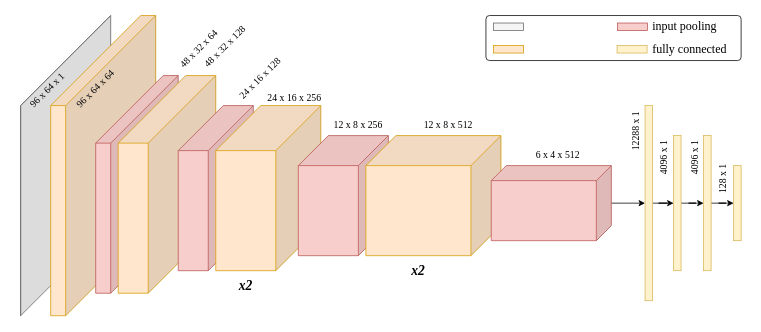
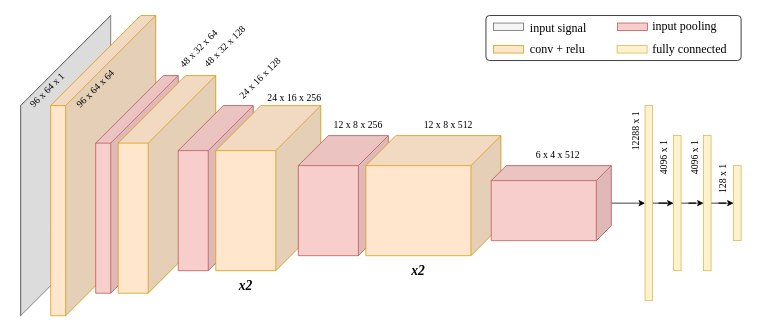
node "input signalconv + relu": added
